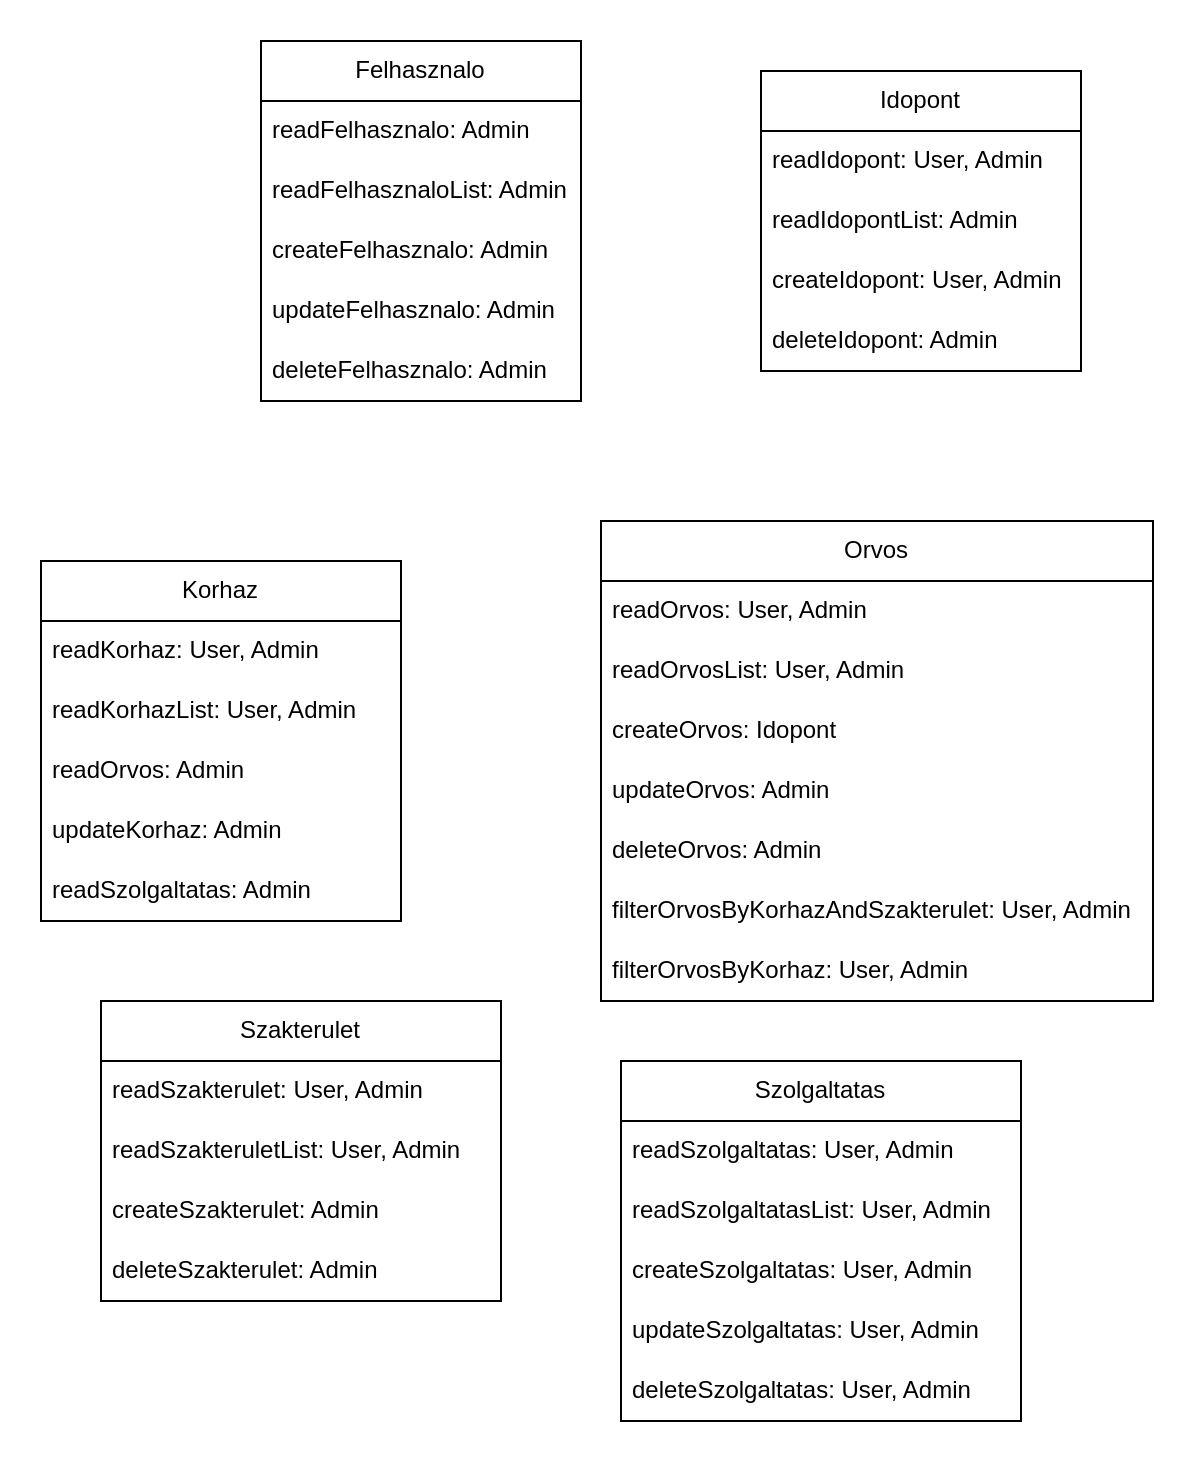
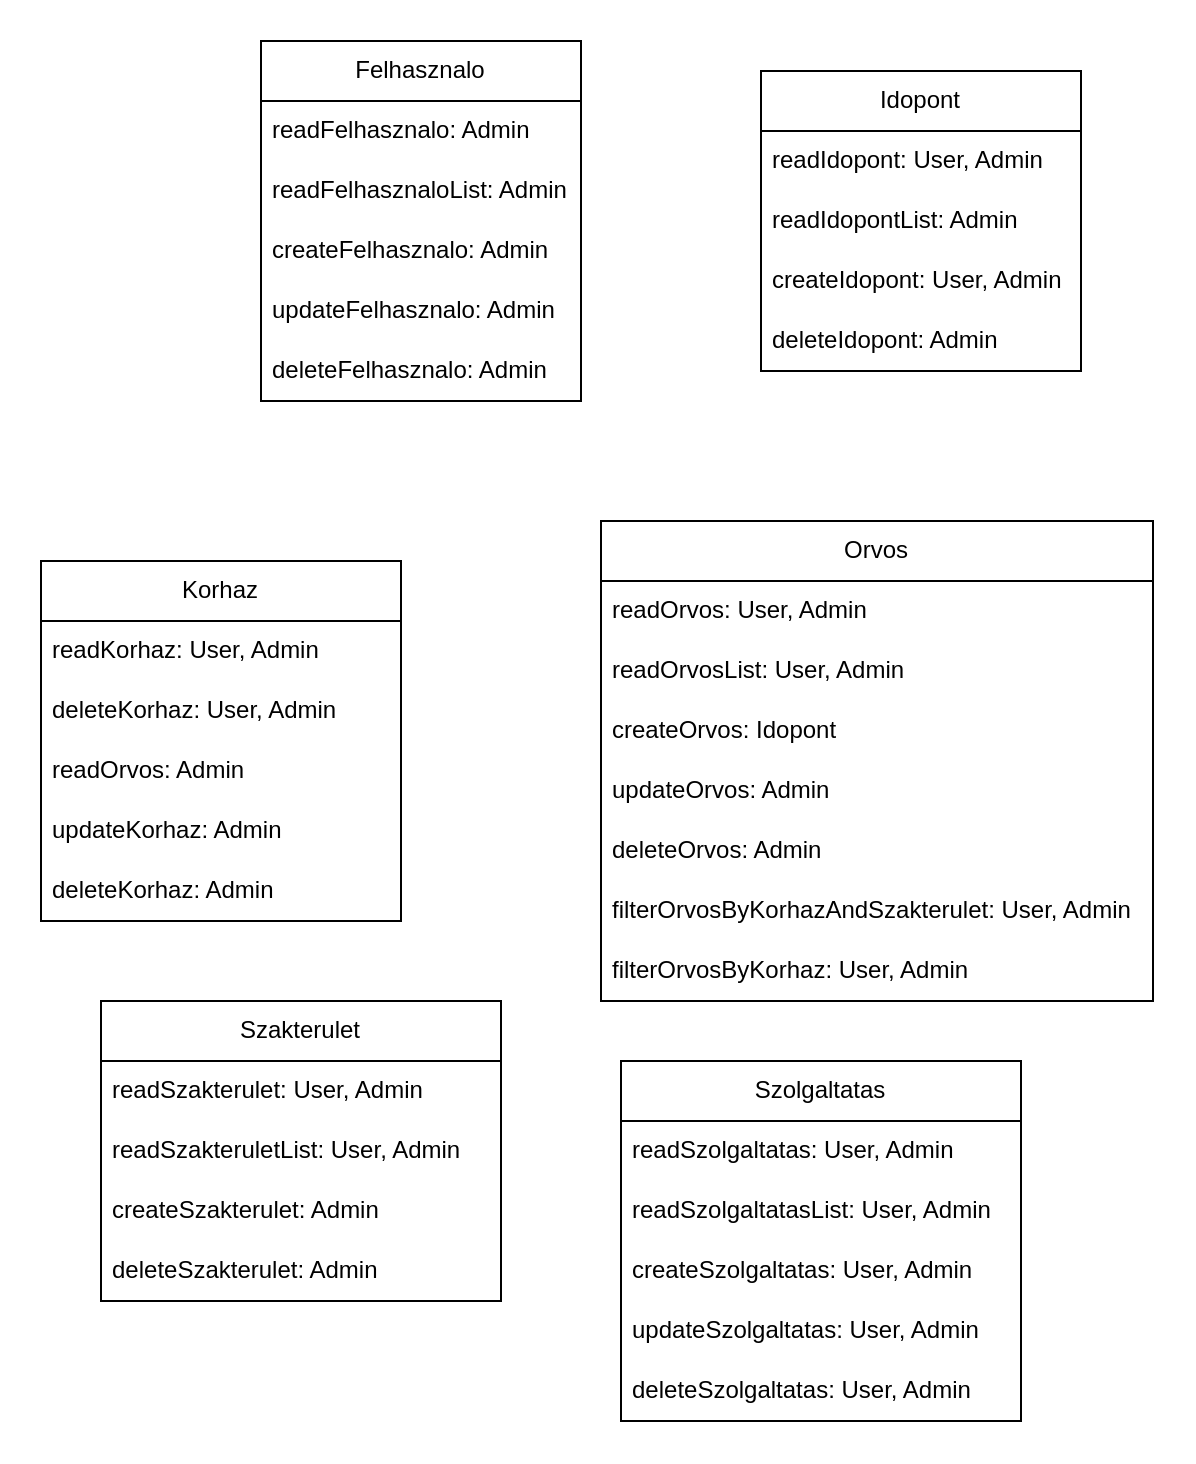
node "readKorhazList: User, Admin": label "readKorhazList: User, Admin" -> "deleteKorhaz: User, Admin"
node "readSzolgaltatas: Admin": label "readSzolgaltatas: Admin" -> "deleteKorhaz: Admin"
